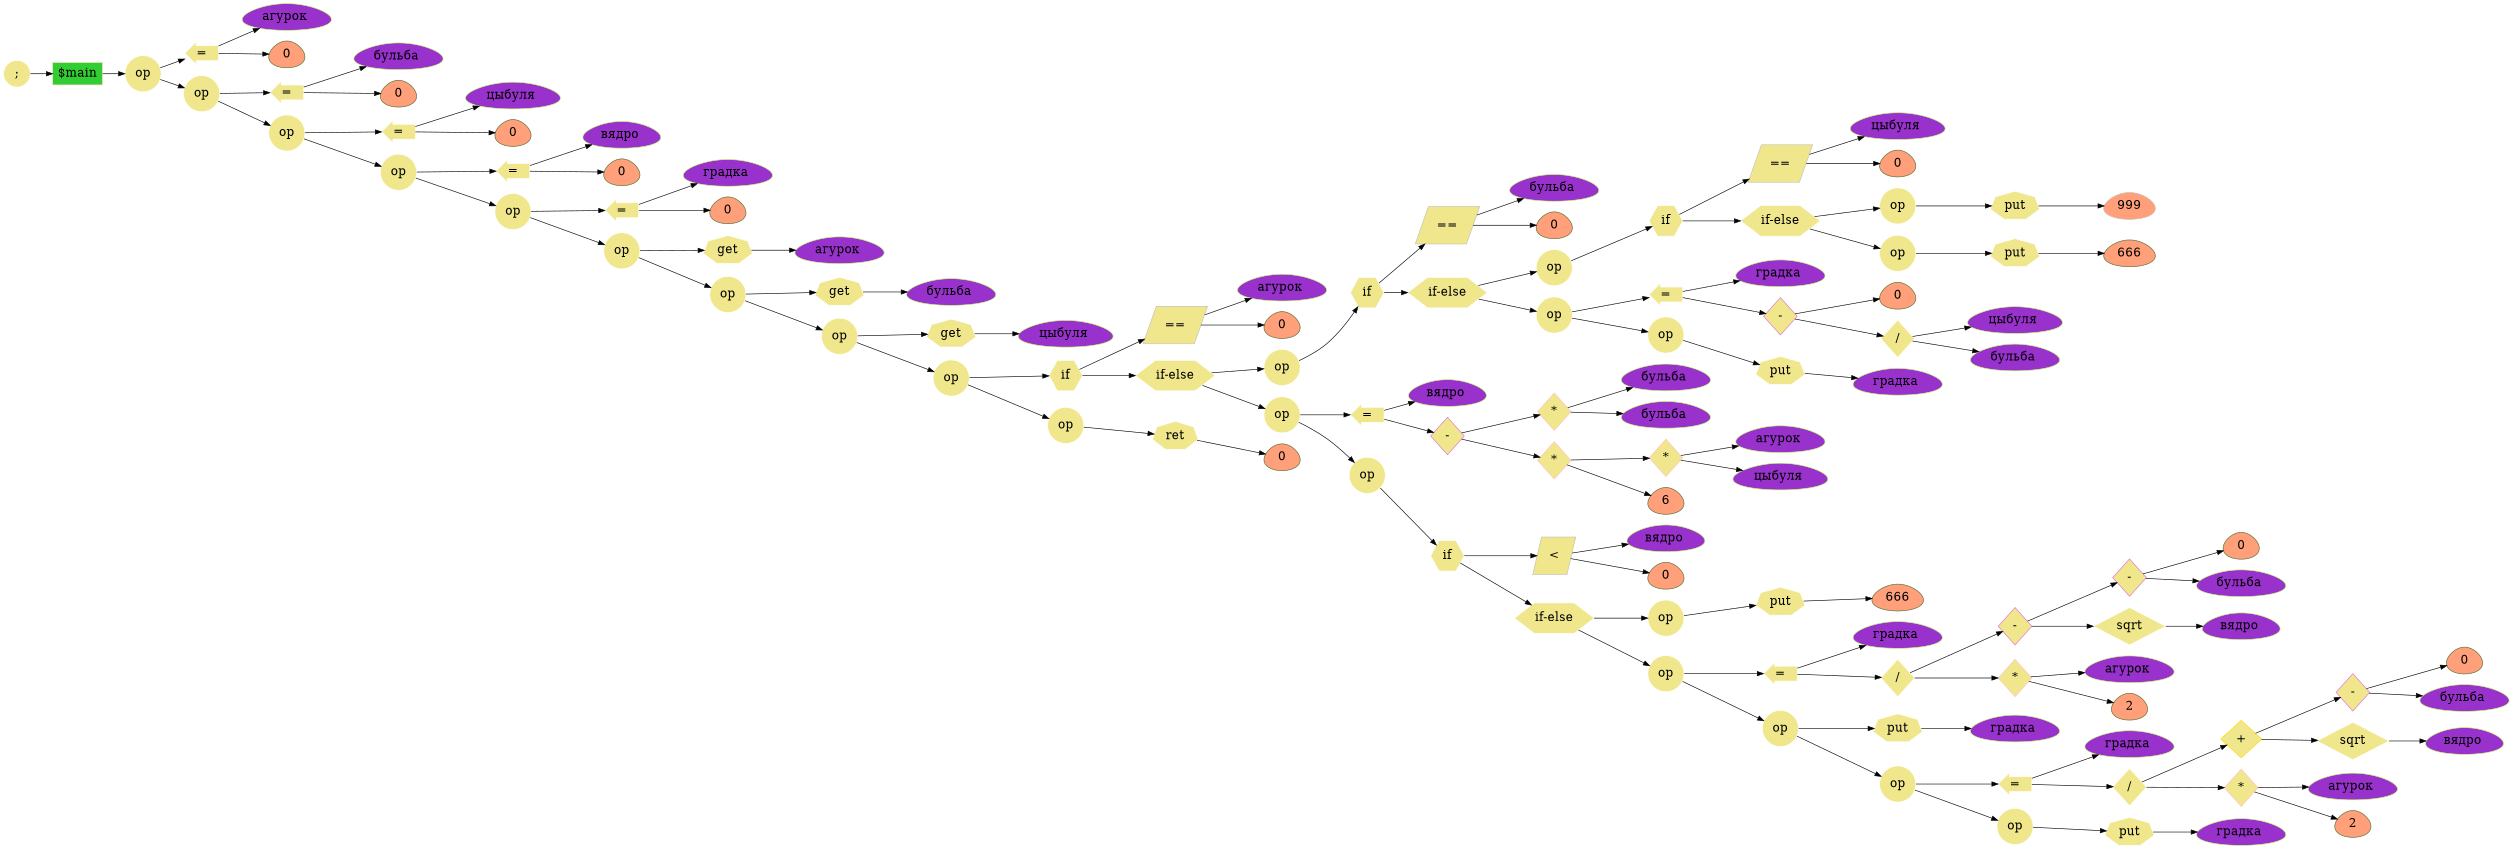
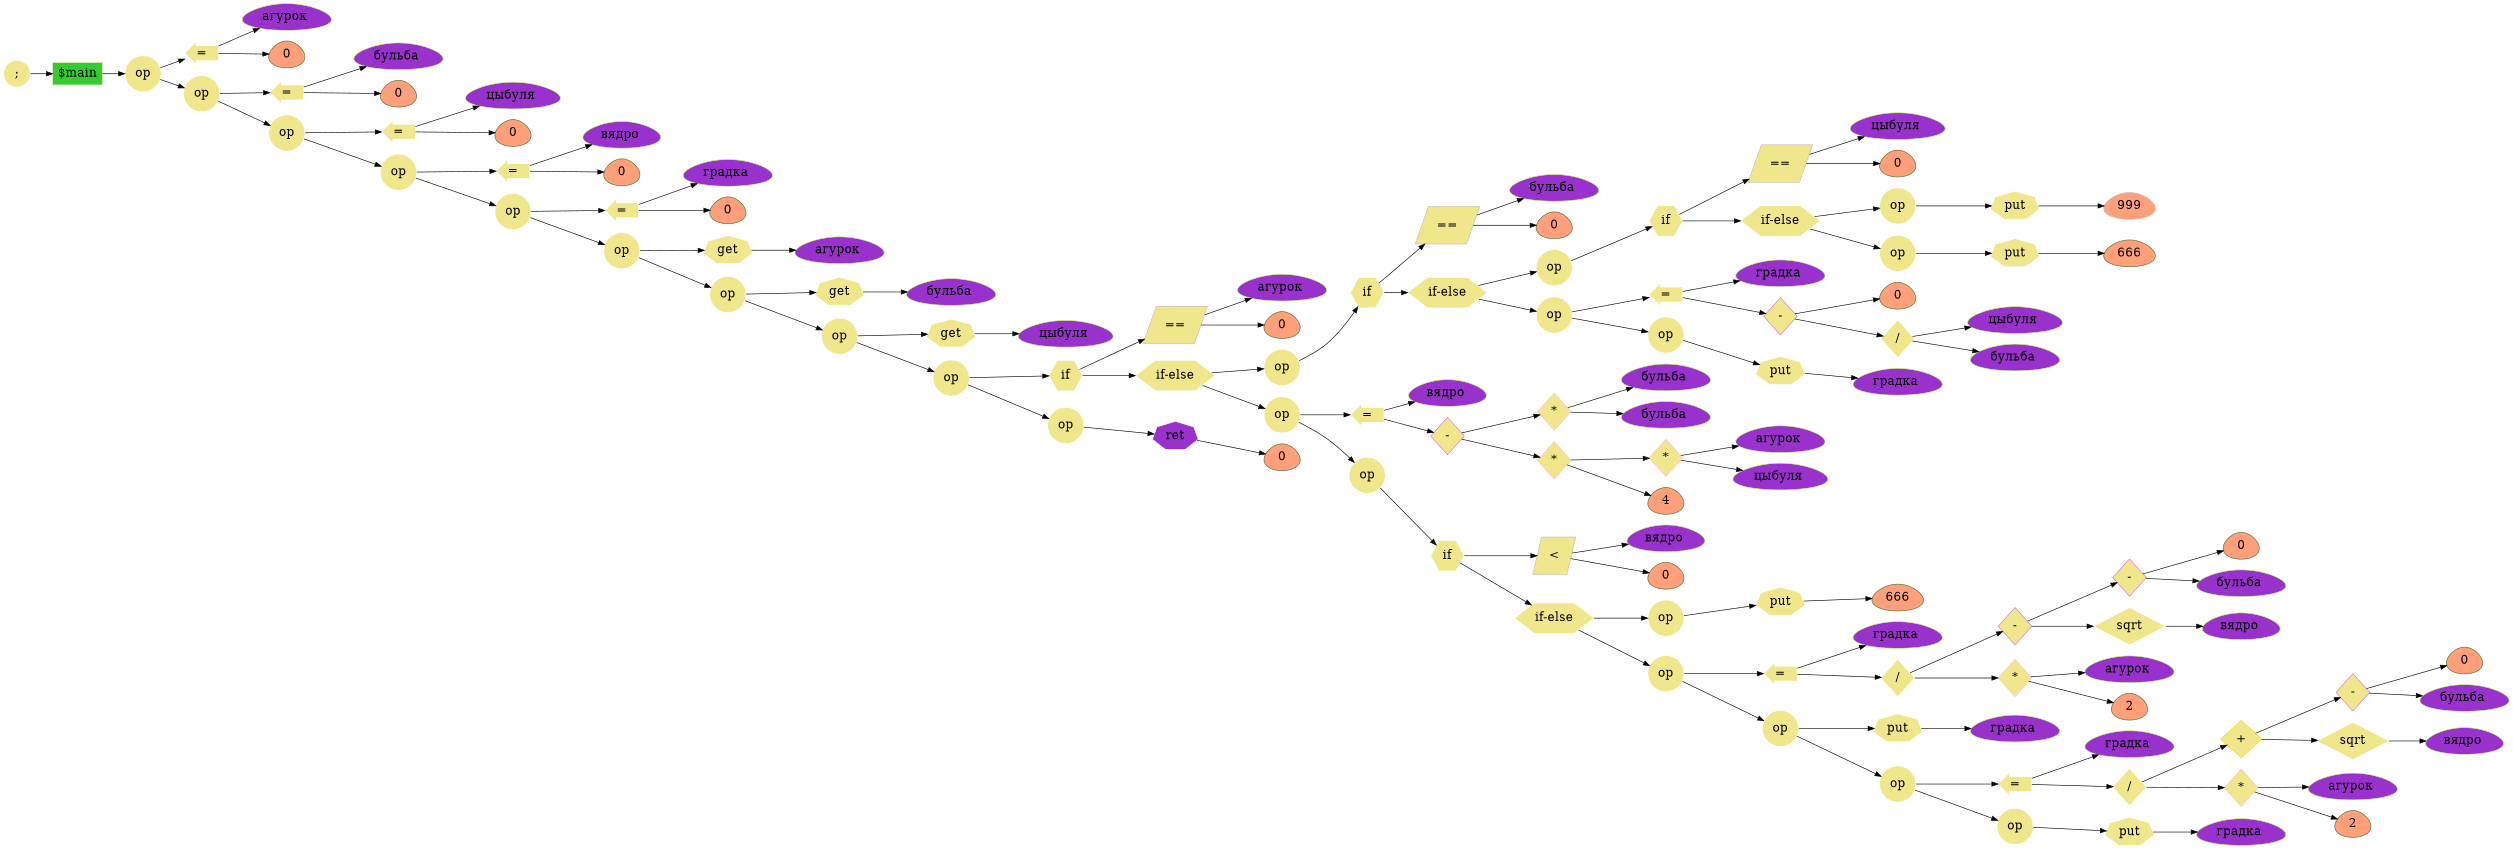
node "ret": fillcolor #f0e68c -> #9932cc
node "6": label "6" -> "4"
